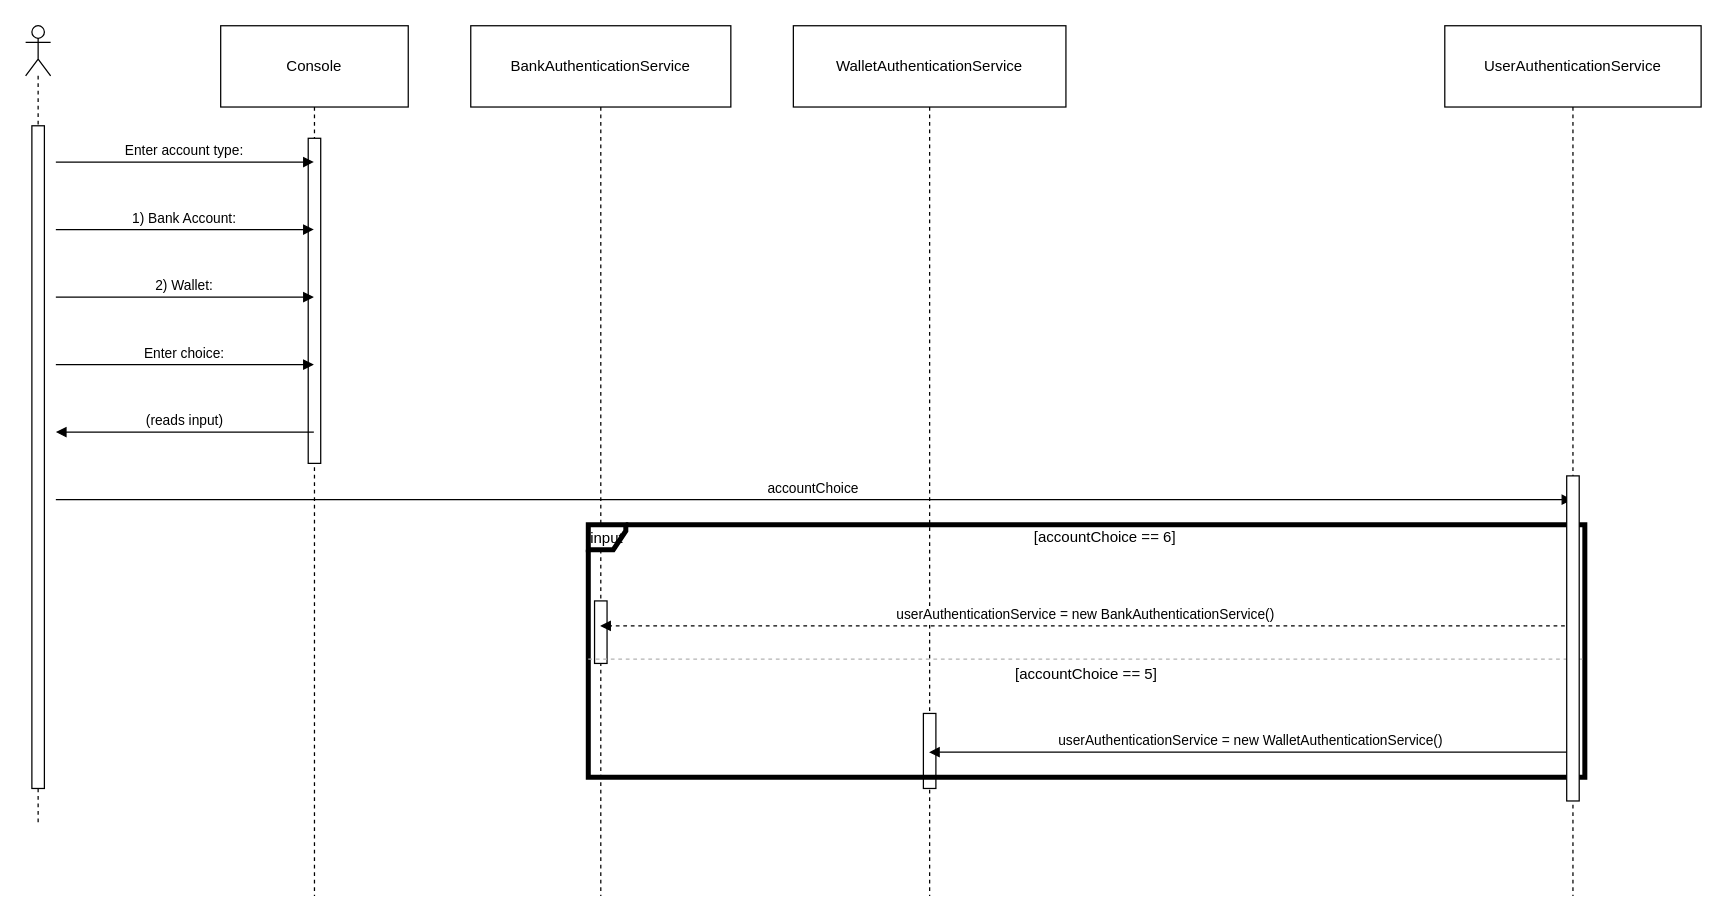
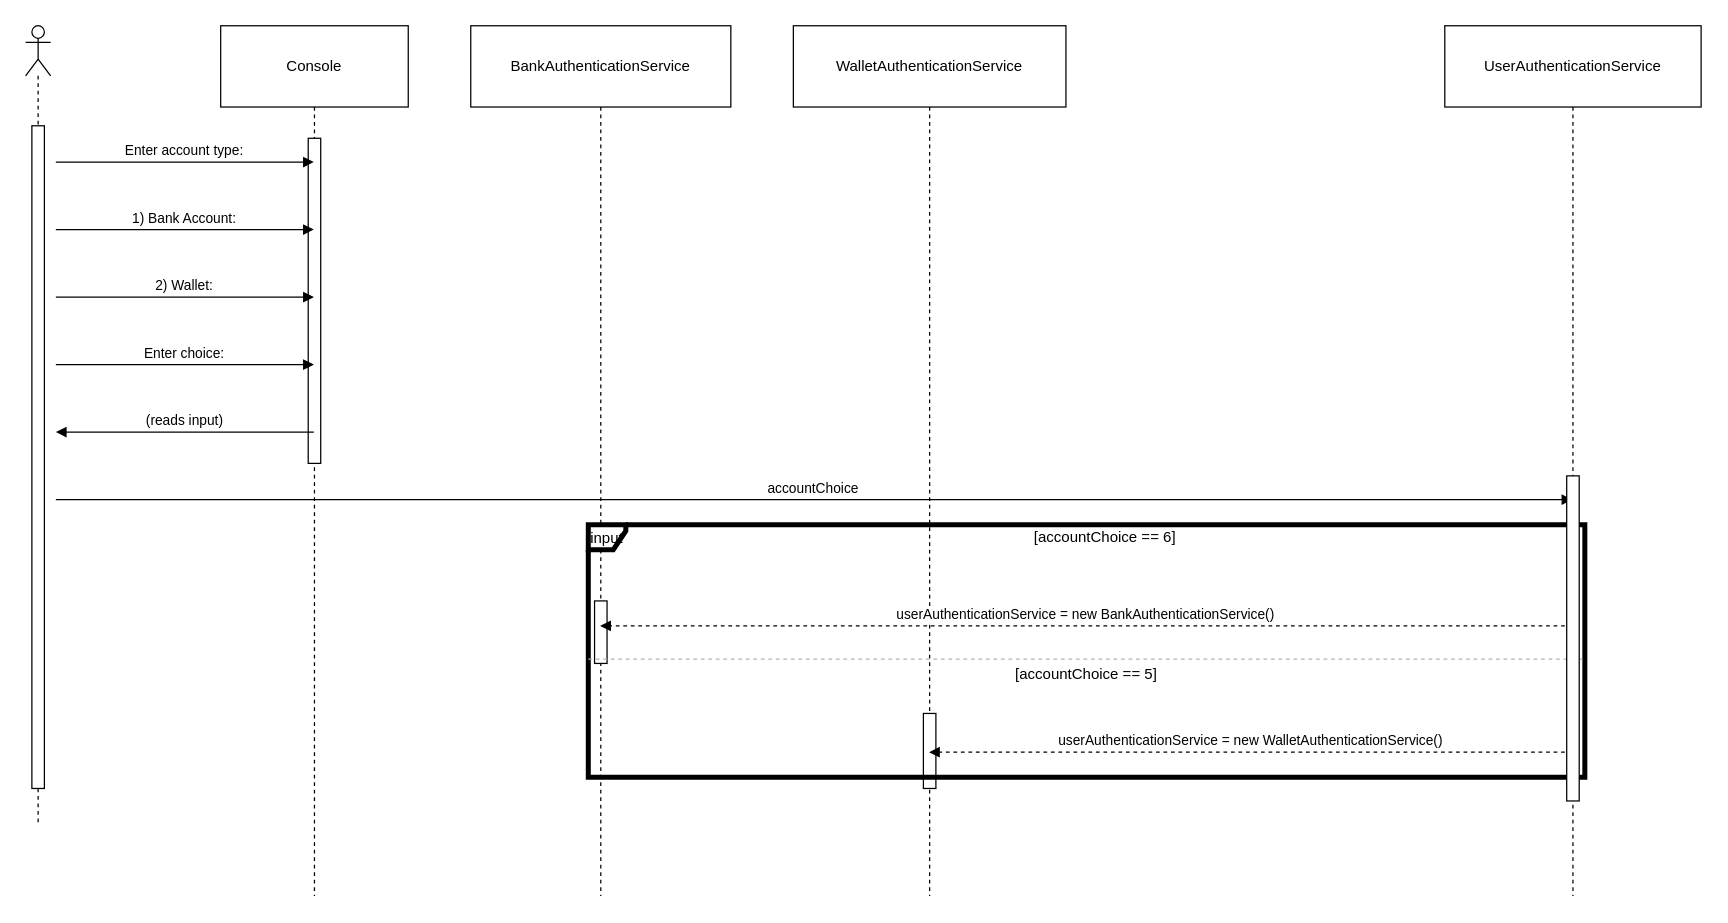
edge "UserAuthenticationService" -> "WalletAuthenticationService": style solid -> dashed
